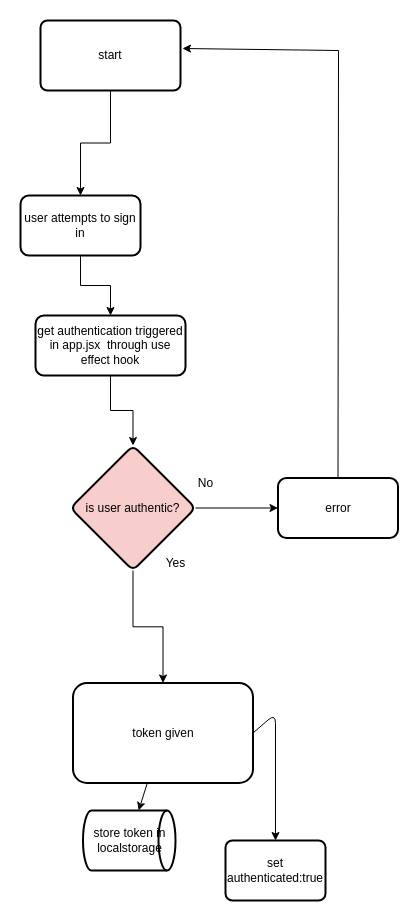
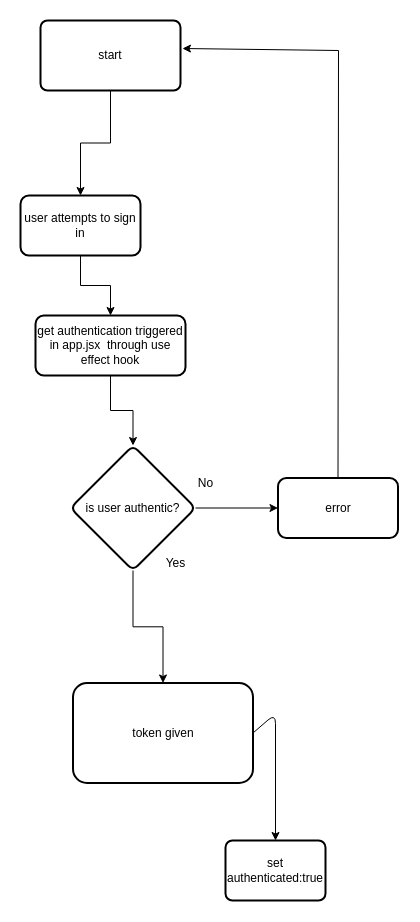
node "is user authentic?": fillcolor #f8cecc -> #ffffff
edge "token given" -> "store token in localstorage": removed
node "store token in localstorage": removed
